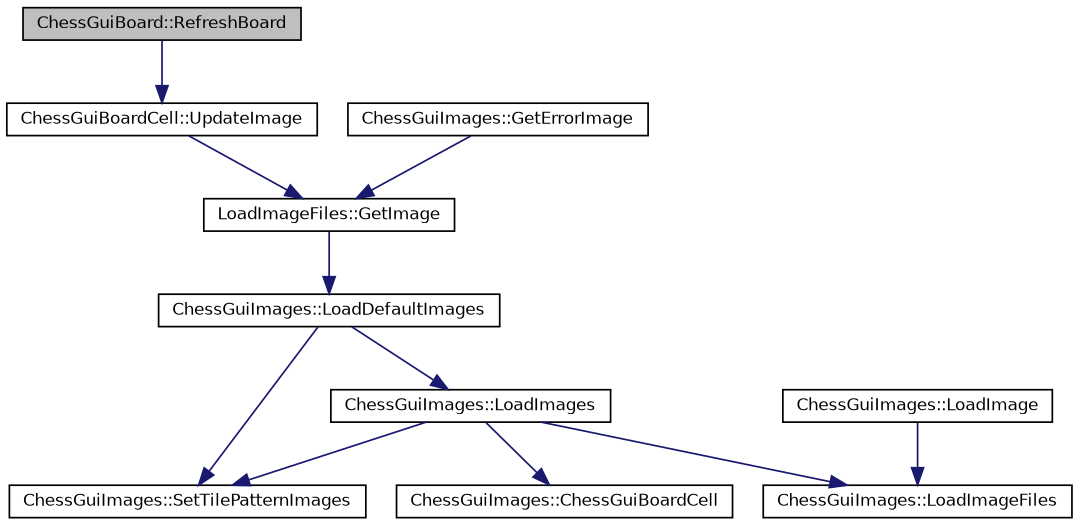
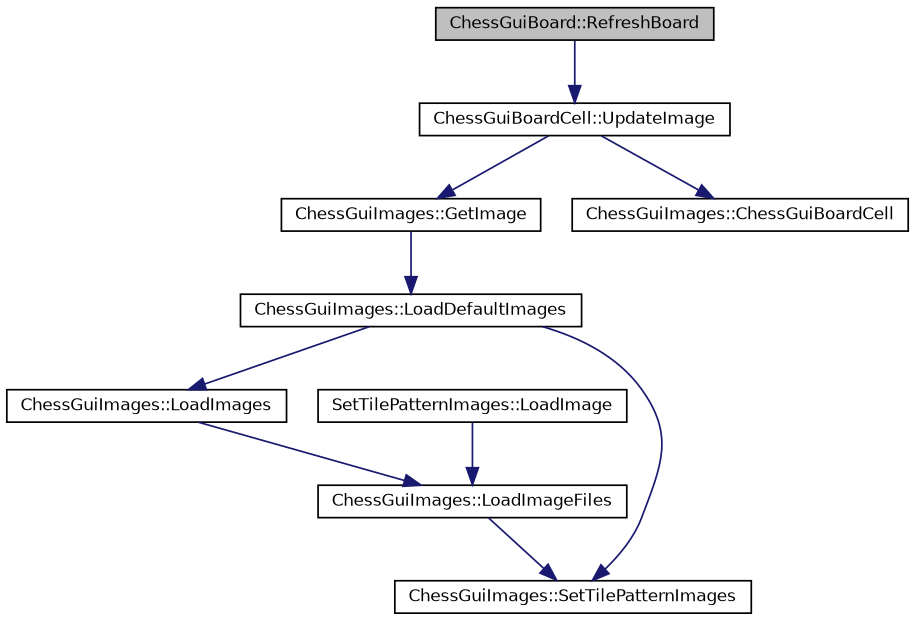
node "ChessGuiImages::GetErrorImage": removed
node "LoadImageFiles::GetImage": label "LoadImageFiles::GetImage" -> "ChessGuiImages::GetImage"
node "ChessGuiImages::LoadImage": label "ChessGuiImages::LoadImage" -> "SetTilePatternImages::LoadImage"
edge "ChessGuiImages::LoadImages" -> "ChessGuiImages::ChessGuiBoardCell": now "ChessGuiBoardCell::UpdateImage" -> "ChessGuiImages::ChessGuiBoardCell"
edge "ChessGuiImages::LoadImages" -> "ChessGuiImages::SetTilePatternImages": now "ChessGuiImages::LoadImageFiles" -> "ChessGuiImages::SetTilePatternImages"
